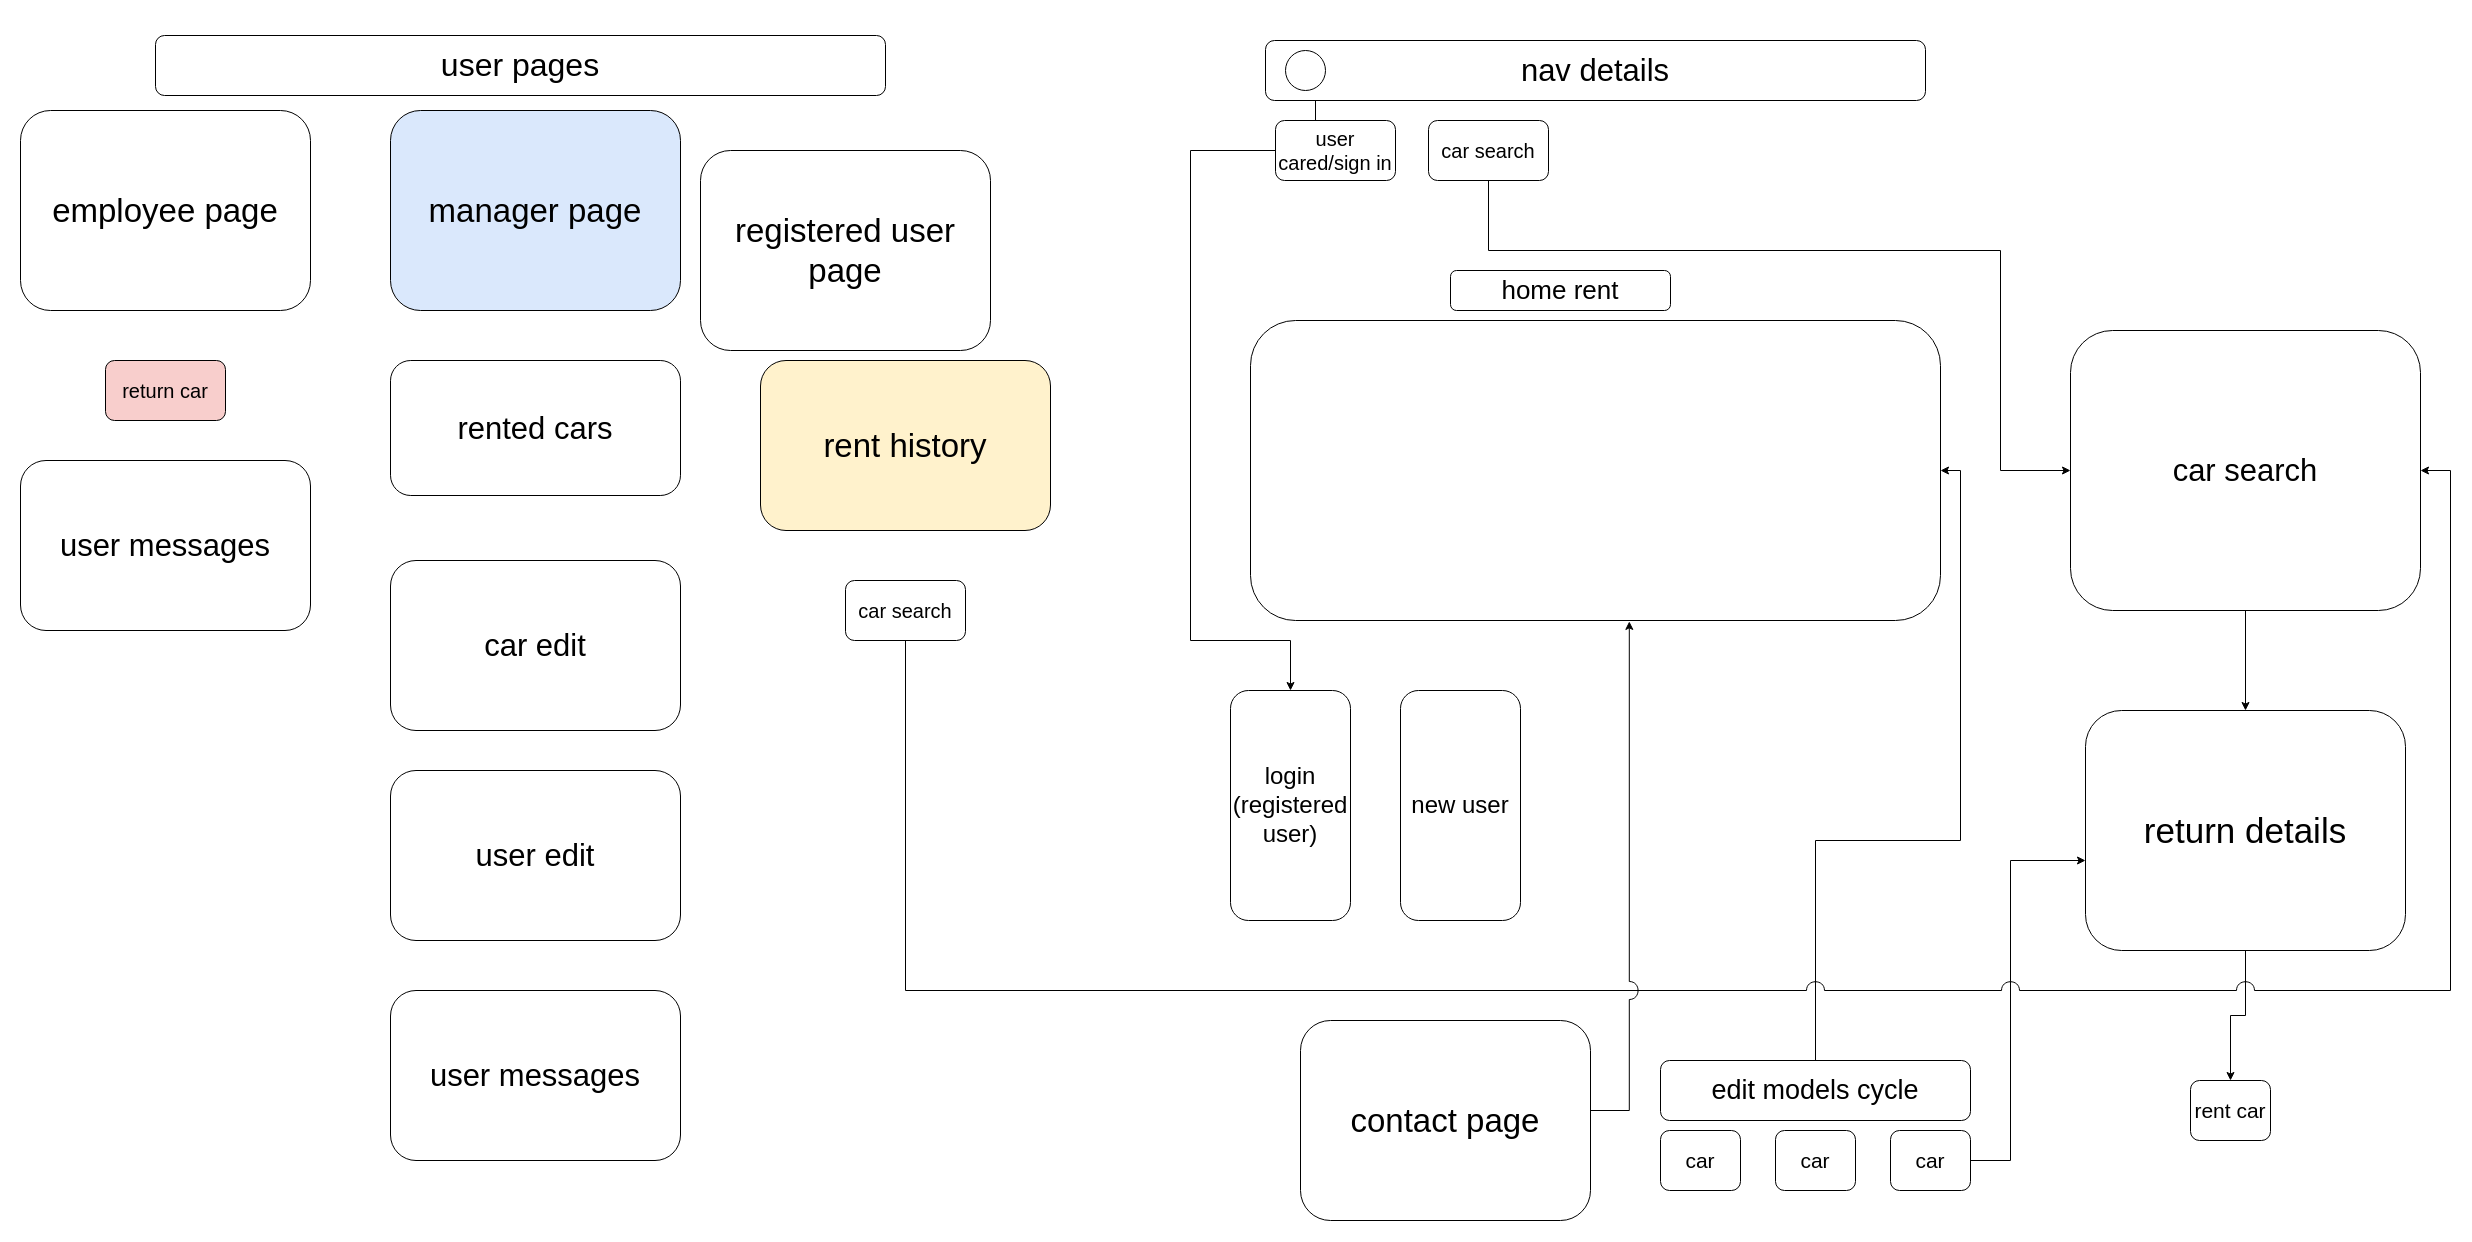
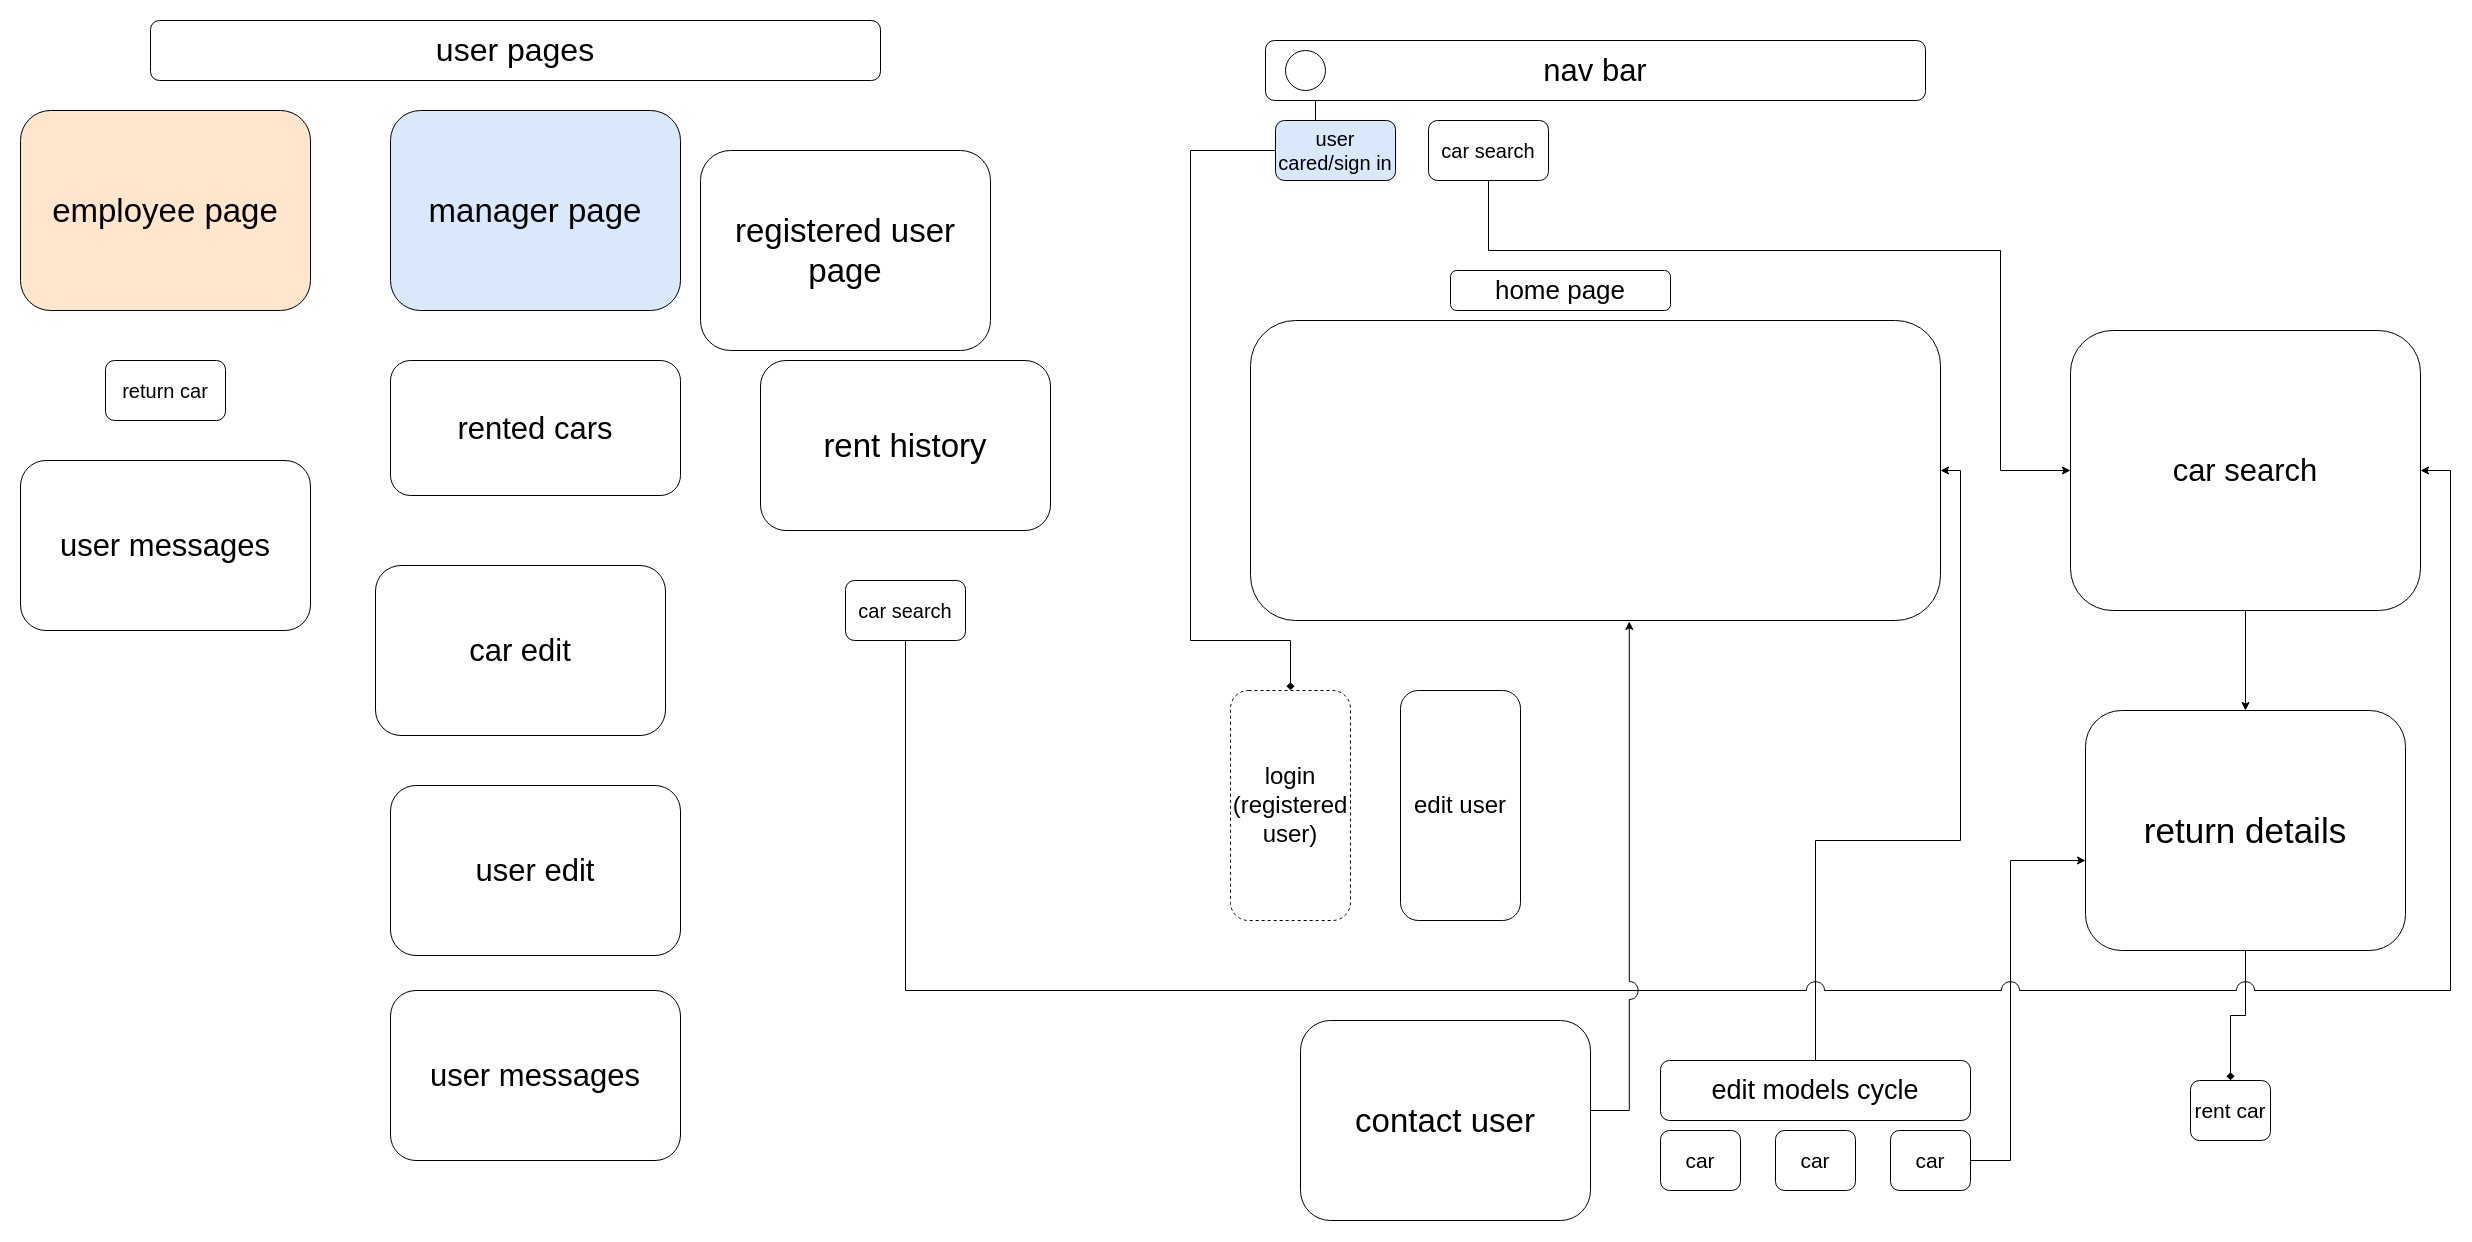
node "user pages": moved (521, 66) -> (516, 51)
node "nav details": label "nav details" -> "nav bar"
node "user cared/sign in": fillcolor #ffffff -> #dae8fc
node "employee page": fillcolor #ffffff -> #ffe6cc
node "home rent": label "home rent" -> "home page"
node "return car": fillcolor #f8cecc -> #ffffff
node "rent history": fillcolor #fff2cc -> #ffffff
node "car edit": moved (536, 646) -> (521, 651)
edge "user cared/sign in" -> "login (registered user)": arrowhead classic -> diamond
node "login (registered user)": style solid -> dashed
node "new user": label "new user" -> "edit user"
node "user edit": moved (536, 856) -> (536, 871)
edge "return details" -> "rent car": arrowhead classic -> diamond
node "contact page": label "contact page" -> "contact user"
